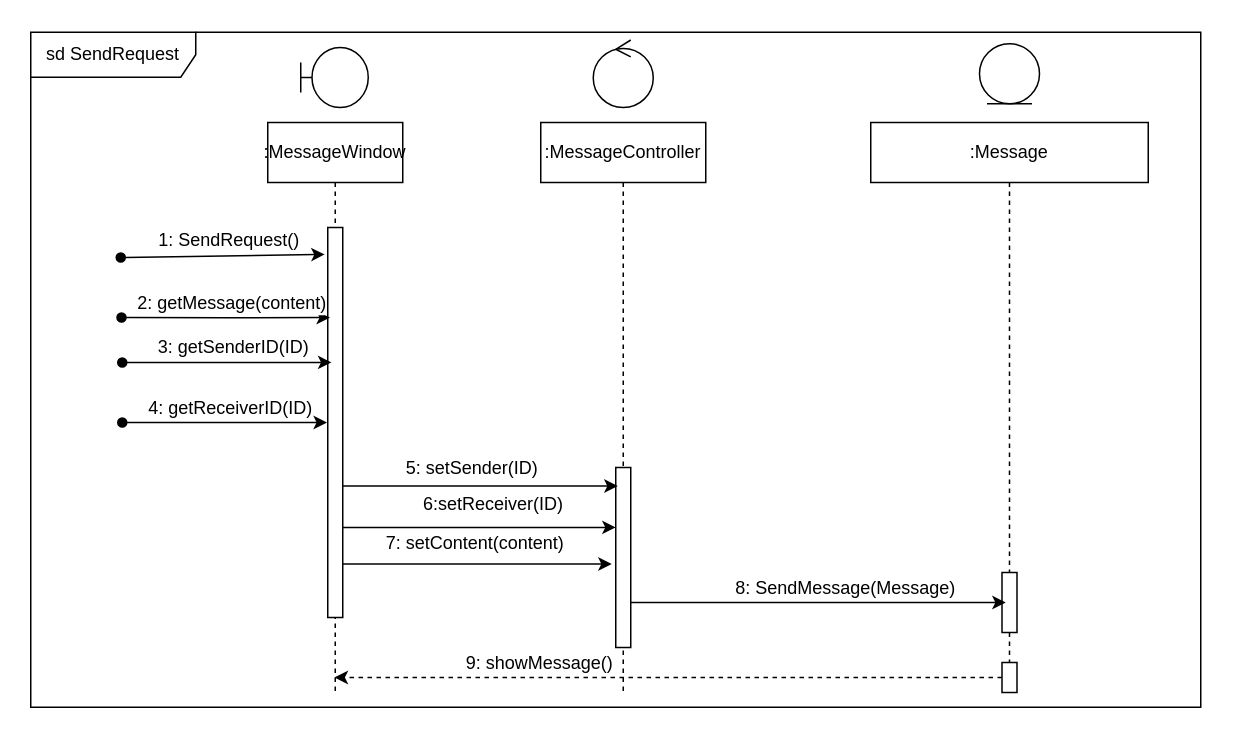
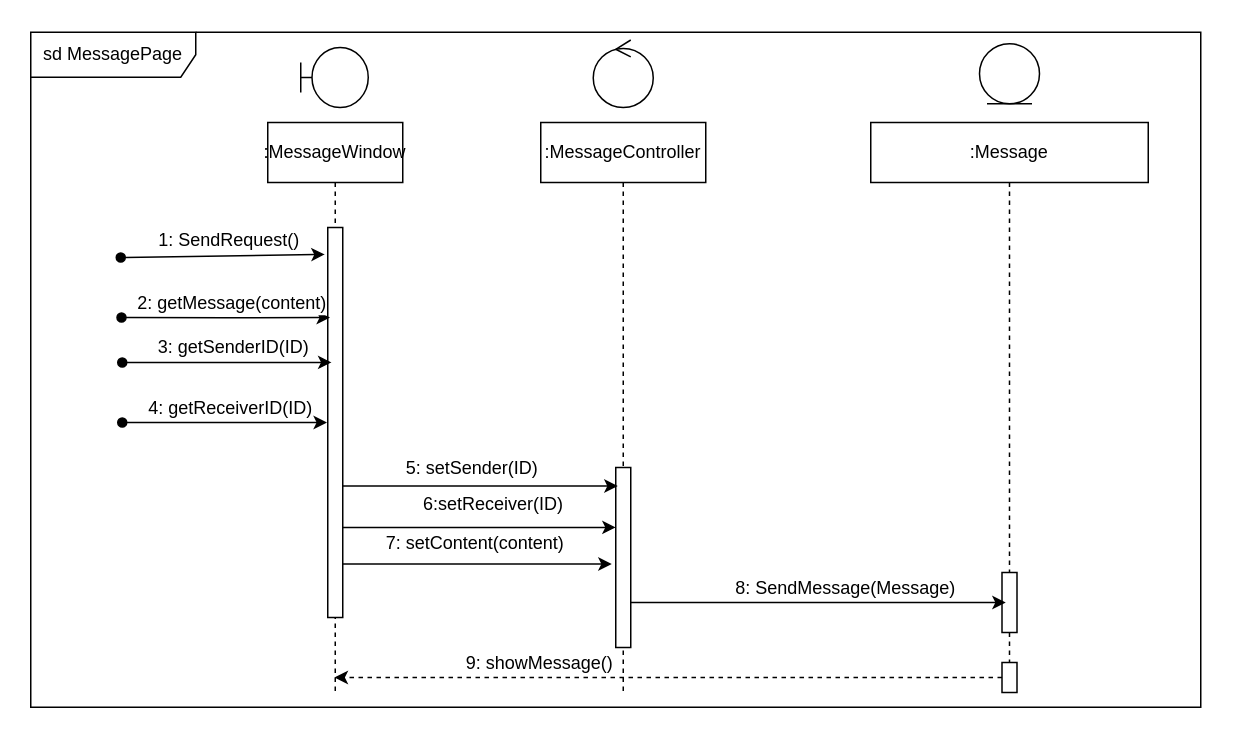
node "sd SendRequest": label "sd SendRequest" -> "sd MessagePage"
